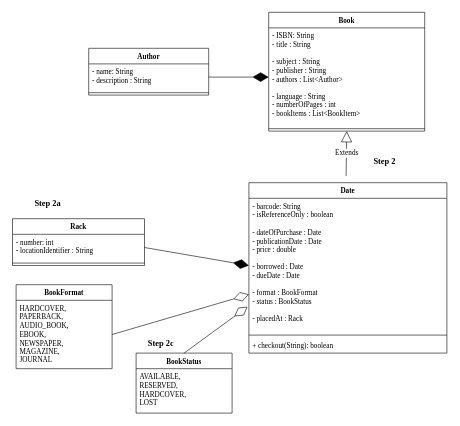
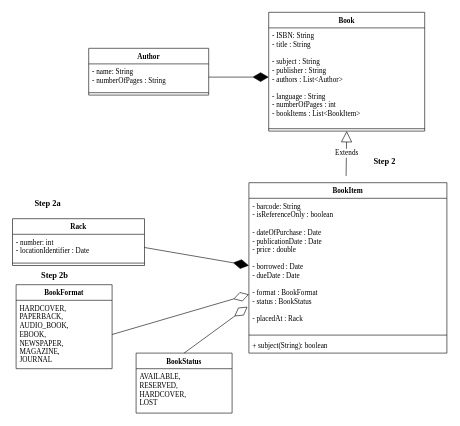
node "- name: String - description : String": label "- name: String - description : String" -> "- name: String - numberOfPages : String"
node "Date": label "Date" -> "BookItem"
node "- number: int - locationIdentifier : String": label "- number: int - locationIdentifier : String" -> "- number: int - locationIdentifier : Date"
node "Step 2b": added
node "Step 2c": removed
node "+ checkout(String): boolean": label "+ checkout(String): boolean" -> "+ subject(String): boolean"
